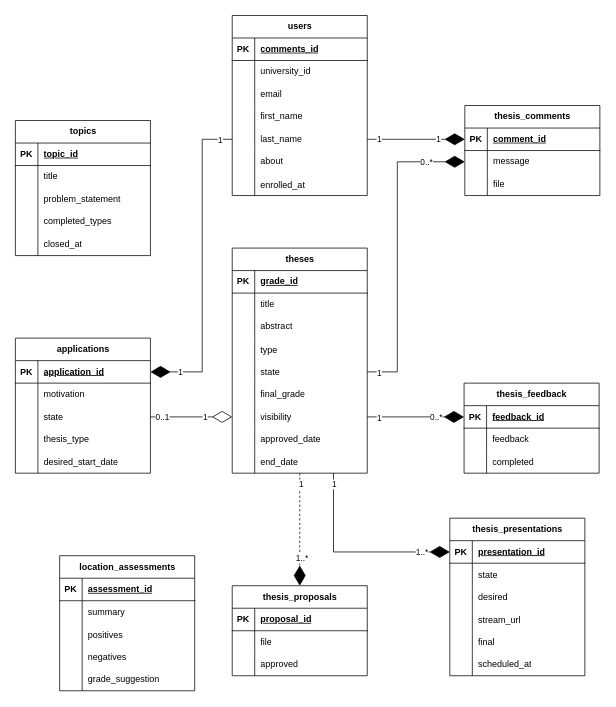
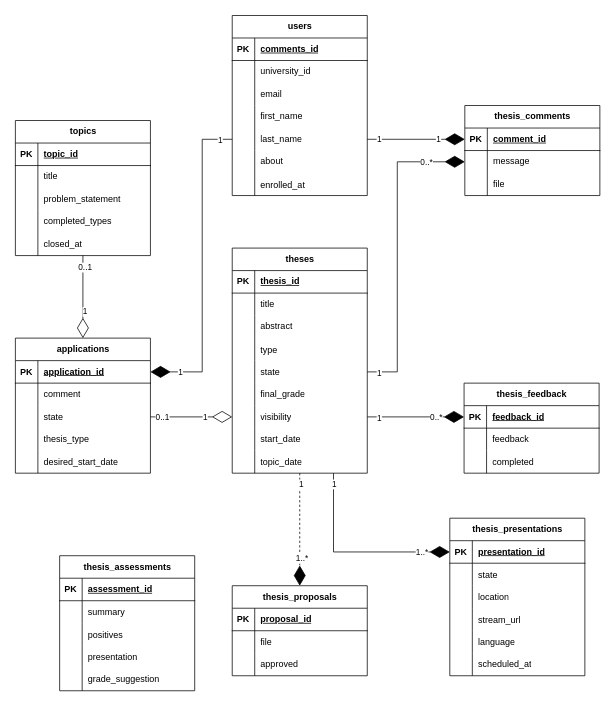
node "grade_id": label "grade_id" -> "thesis_id"
edge "topics" -> "applications": added, labels "0..1", "1"
node "motivation": label "motivation" -> "comment"
node "approved_date": label "approved_date" -> "start_date"
node "end_date": label "end_date" -> "topic_date"
node "location_assessments": label "location_assessments" -> "thesis_assessments"
node "desired": label "desired" -> "location"
node "final": label "final" -> "language"
node "negatives": label "negatives" -> "presentation"
